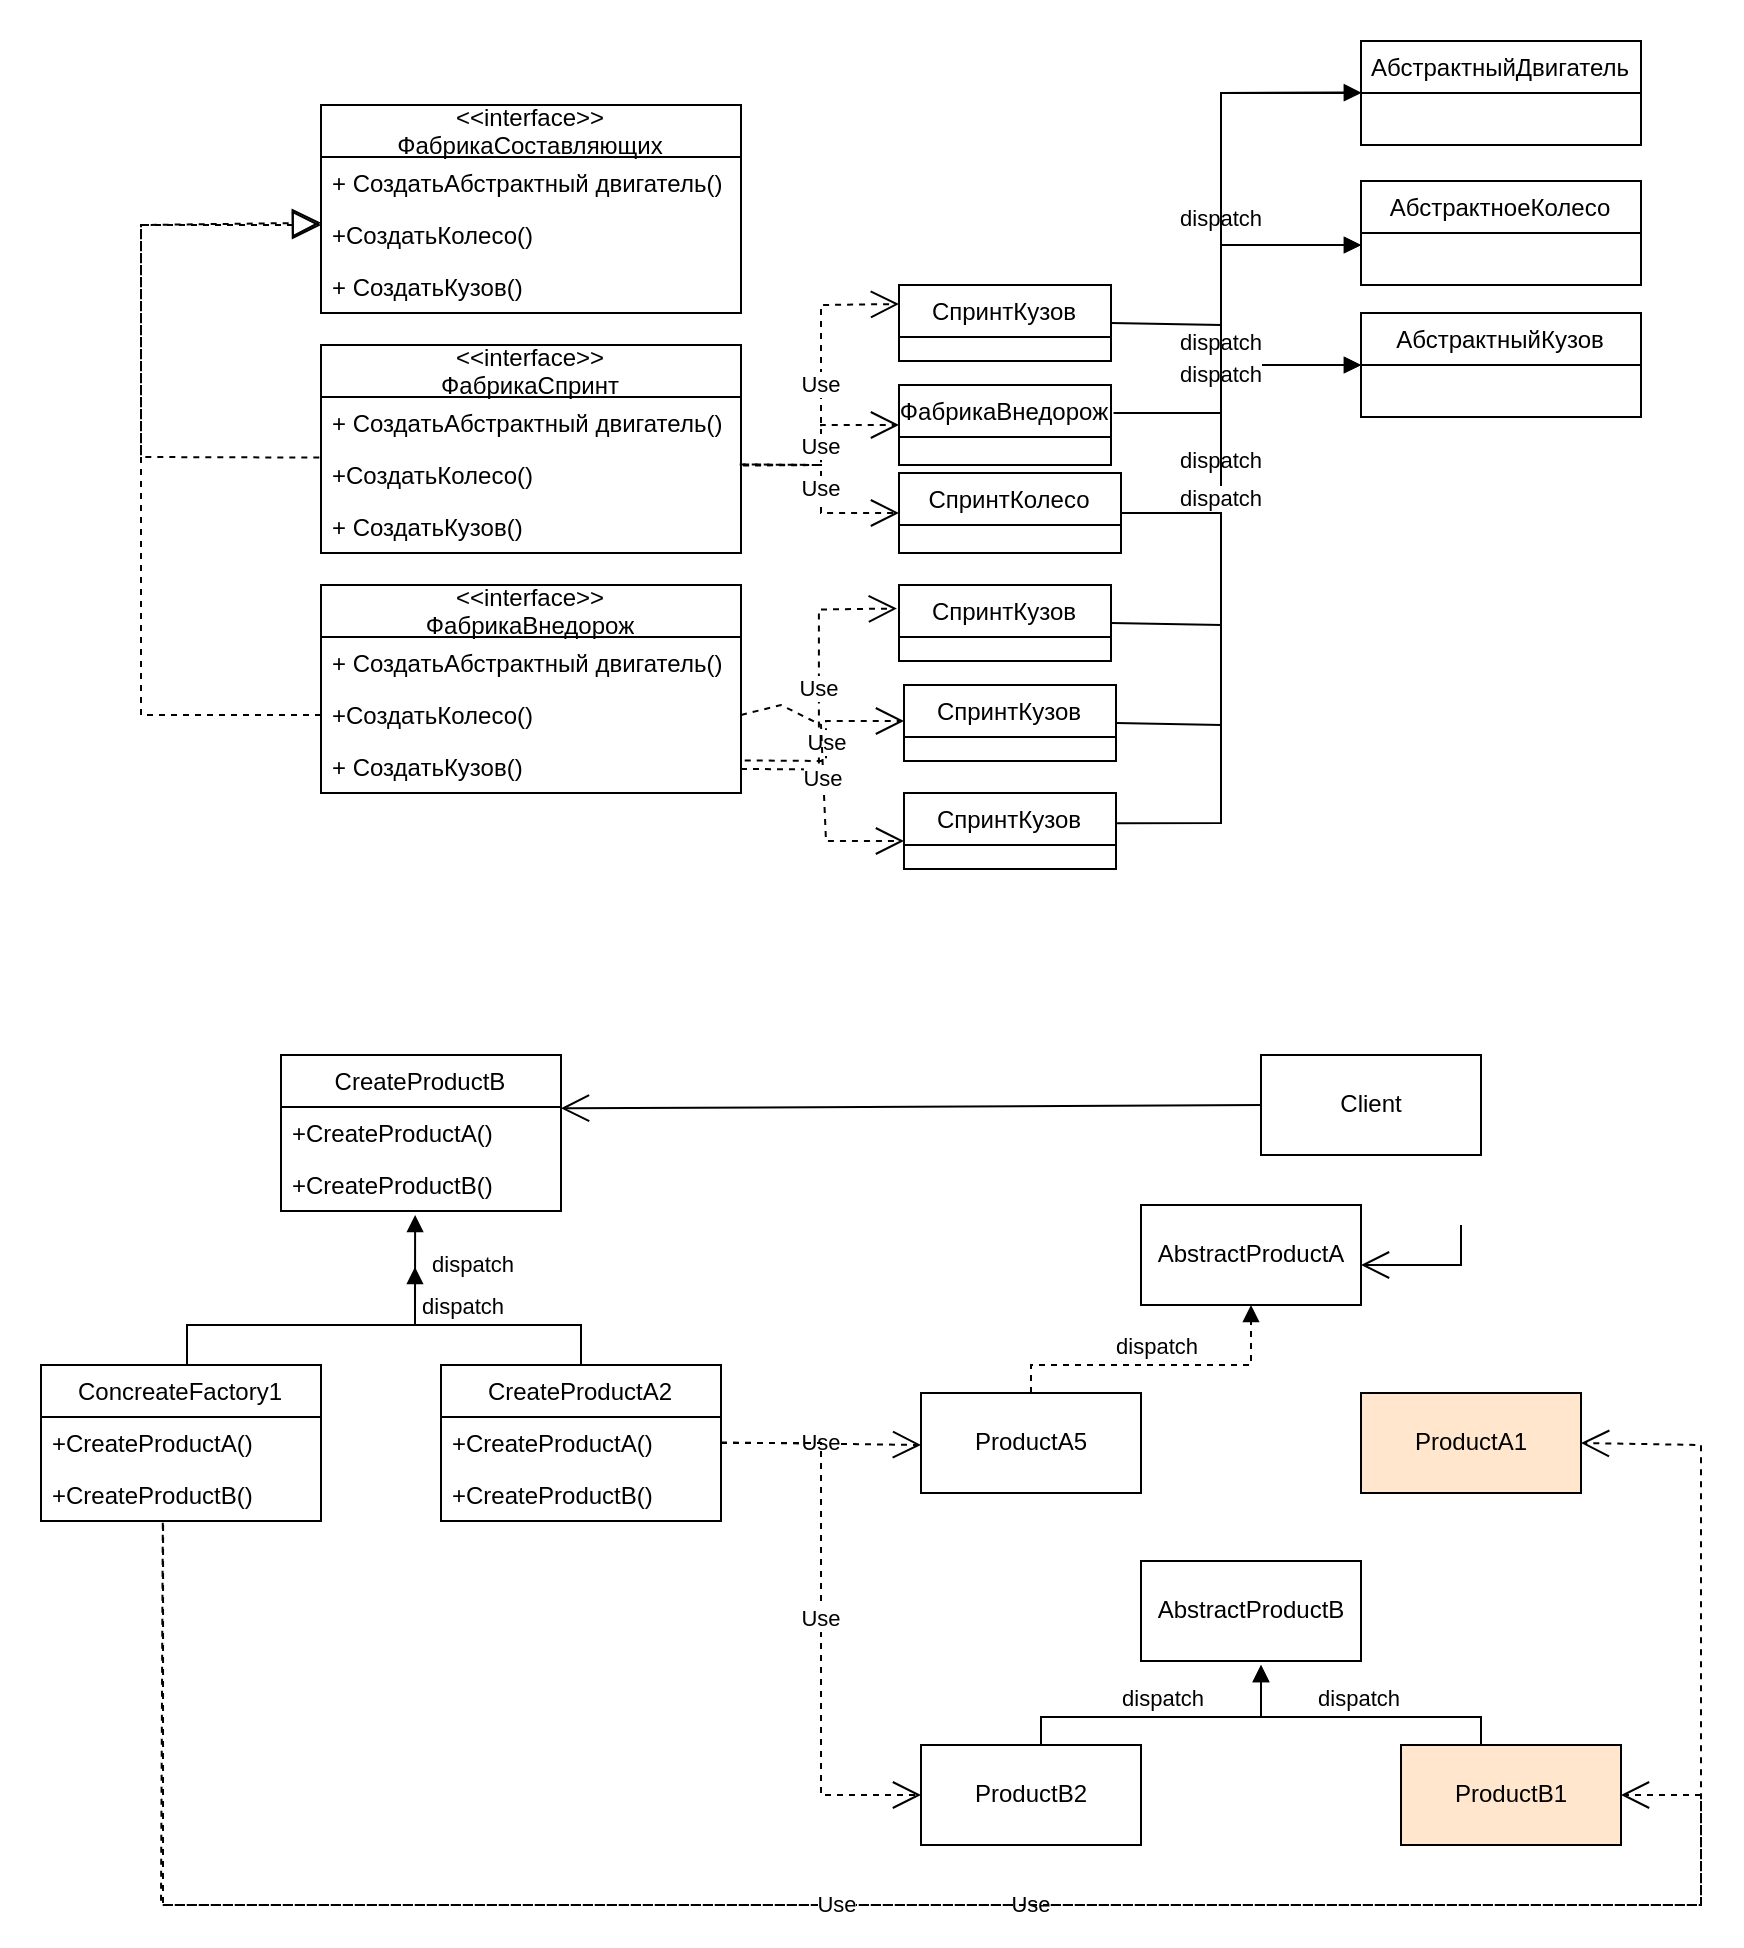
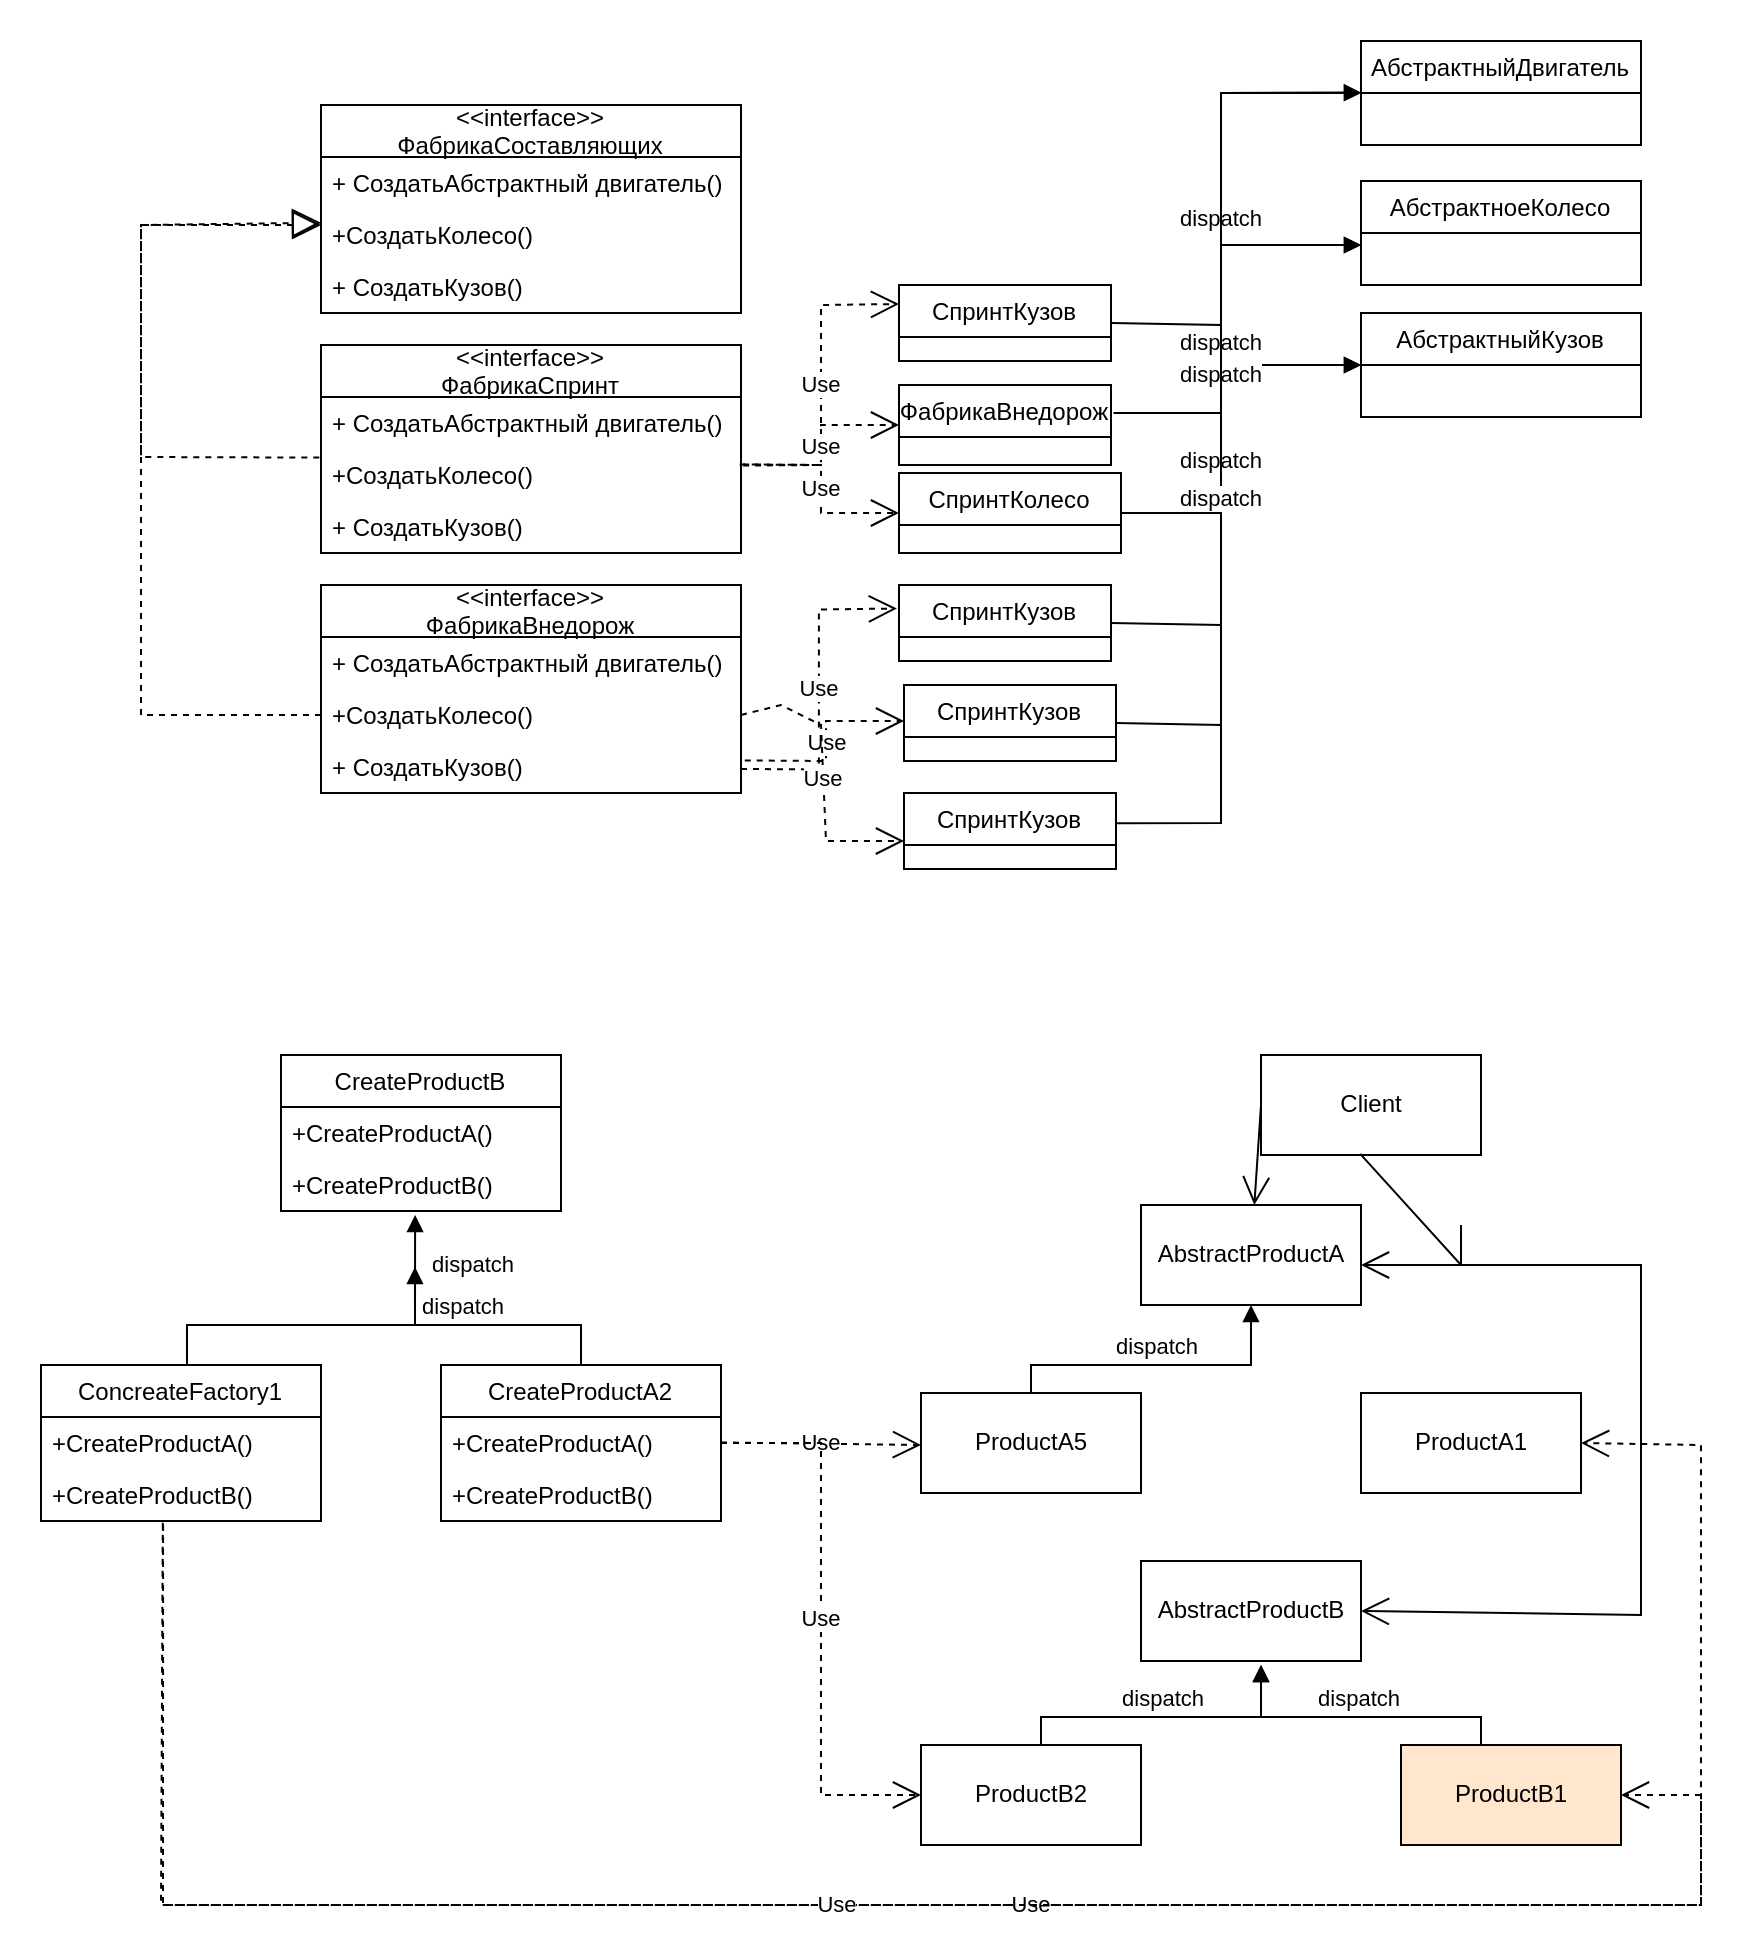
edge "Client" -> "CreateProductB": now "Client" -> "AbstractProductA"
edge "ProductA5" -> "AbstractProductA": style dashed -> solid
node "ProductA1": fillcolor #ffe6cc -> #ffffff
edge "Client" -> "AbstractProductB": added
